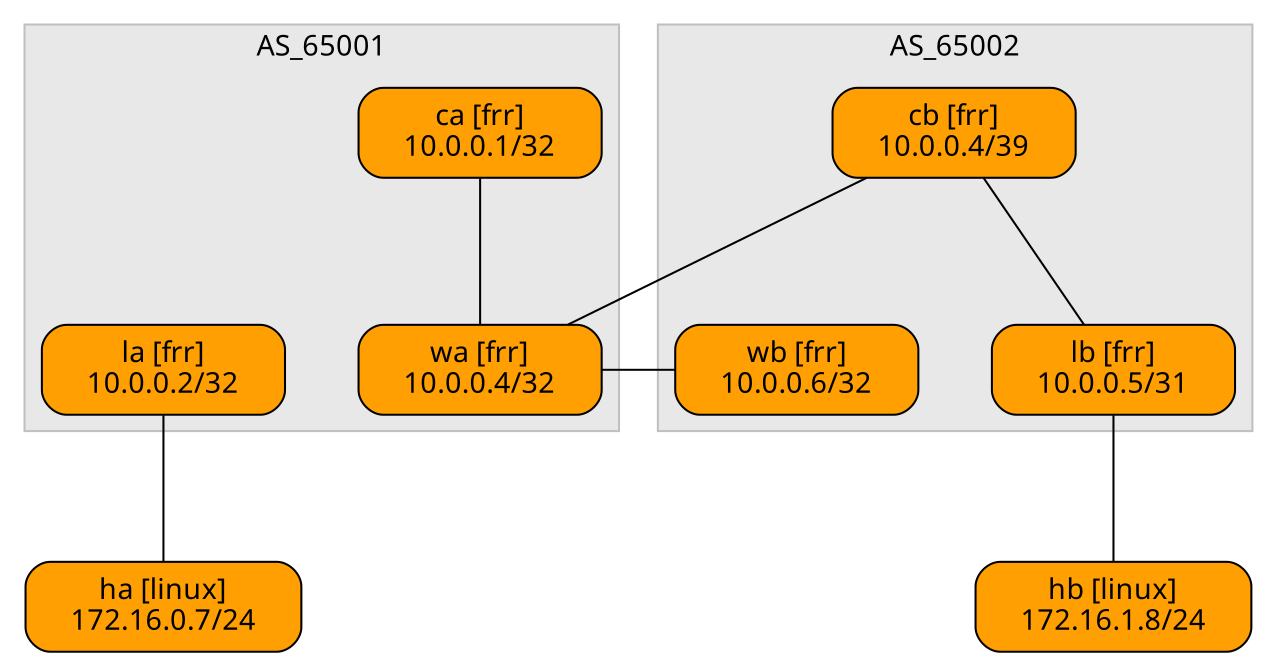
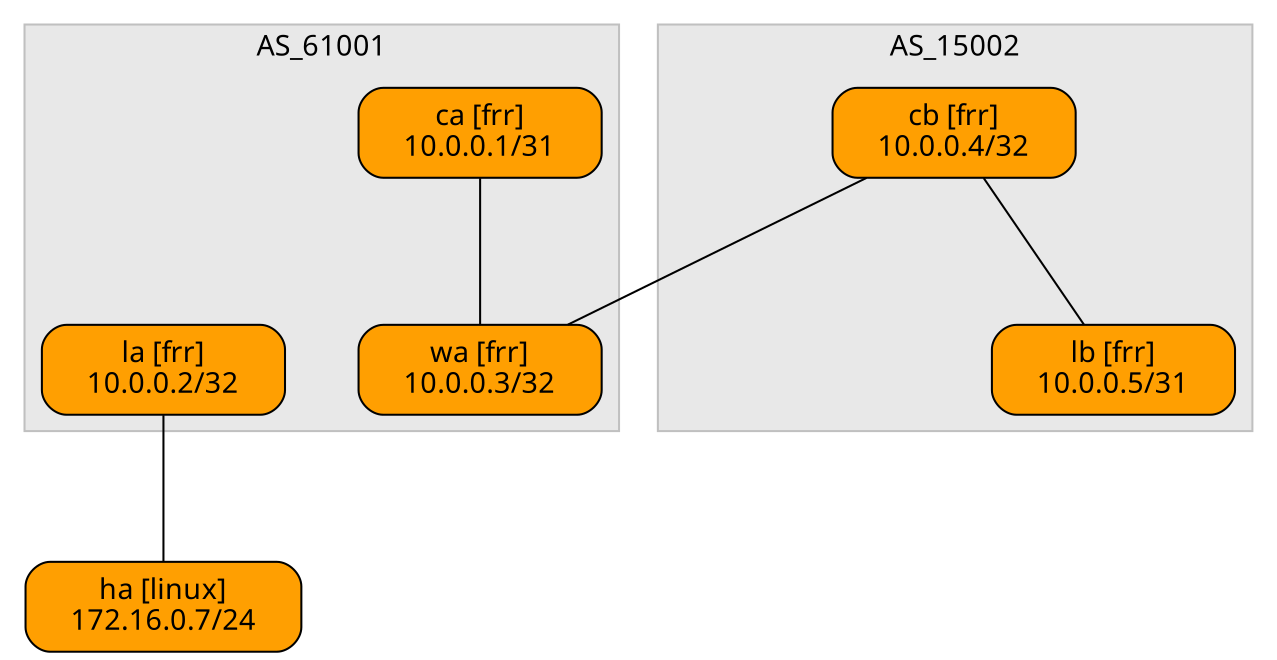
cluster "AS_65001": label "AS_65001" -> "AS_61001"
cluster "AS_65002": label "AS_65002" -> "AS_15002"
node "ca [frr] 10.0.0.1/32": label "ca [frr] 10.0.0.1/32" -> "ca [frr] 10.0.0.1/31"
node "cb [frr] 10.0.0.4/39": label "cb [frr] 10.0.0.4/39" -> "cb [frr] 10.0.0.4/32"
node "wa [frr] 10.0.0.4/32": label "wa [frr] 10.0.0.4/32" -> "wa [frr] 10.0.0.3/32"
node "wb [frr] 10.0.0.6/32": removed
node "hb [linux] 172.16.1.8/24": removed
